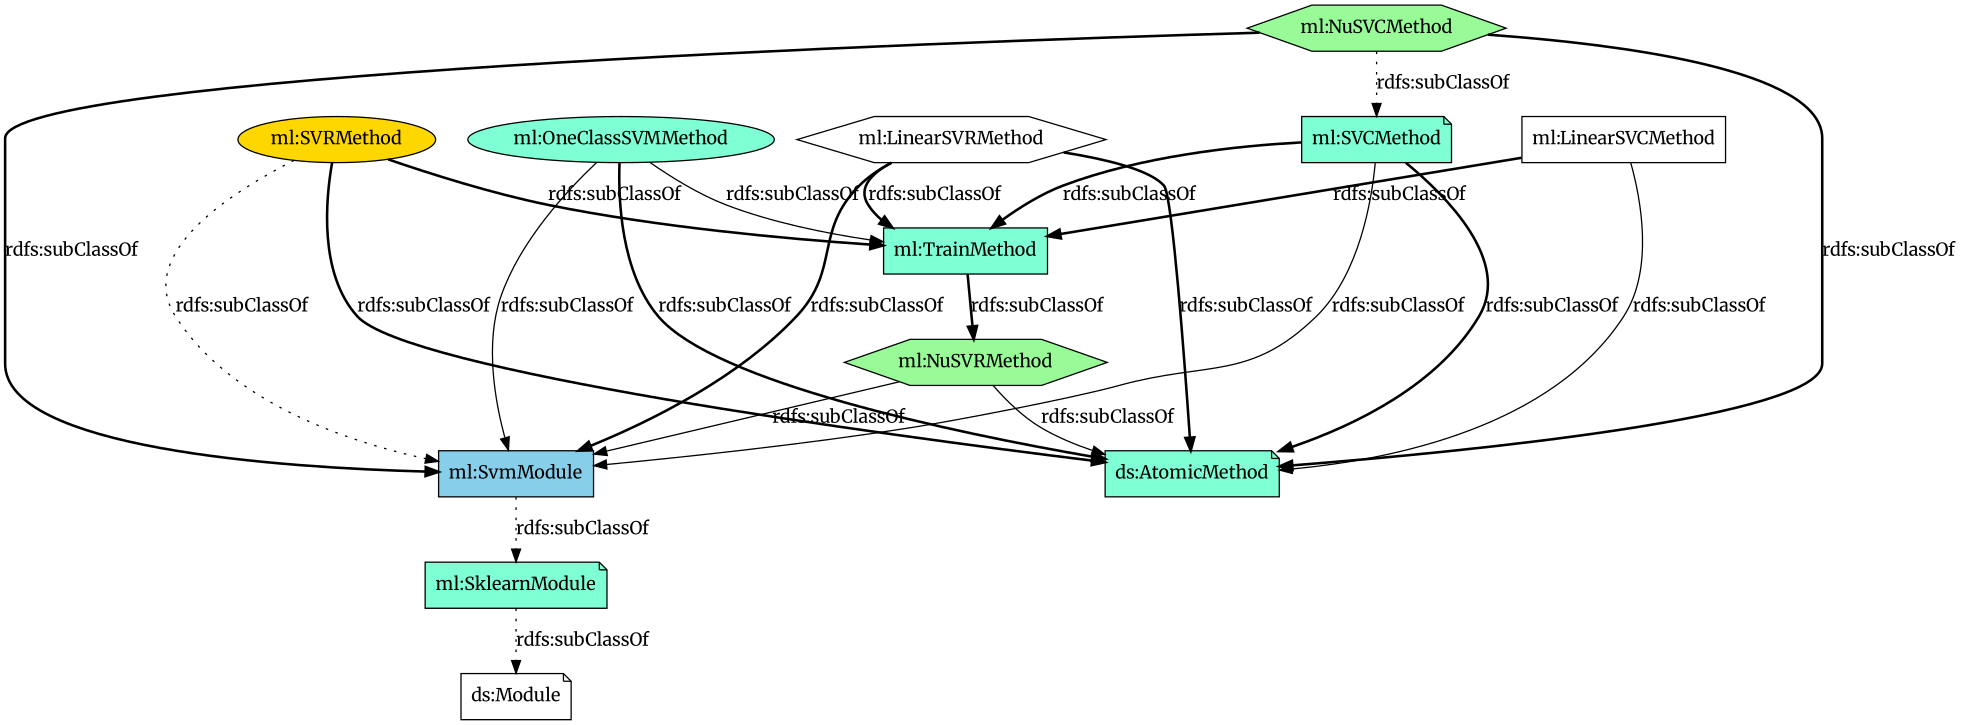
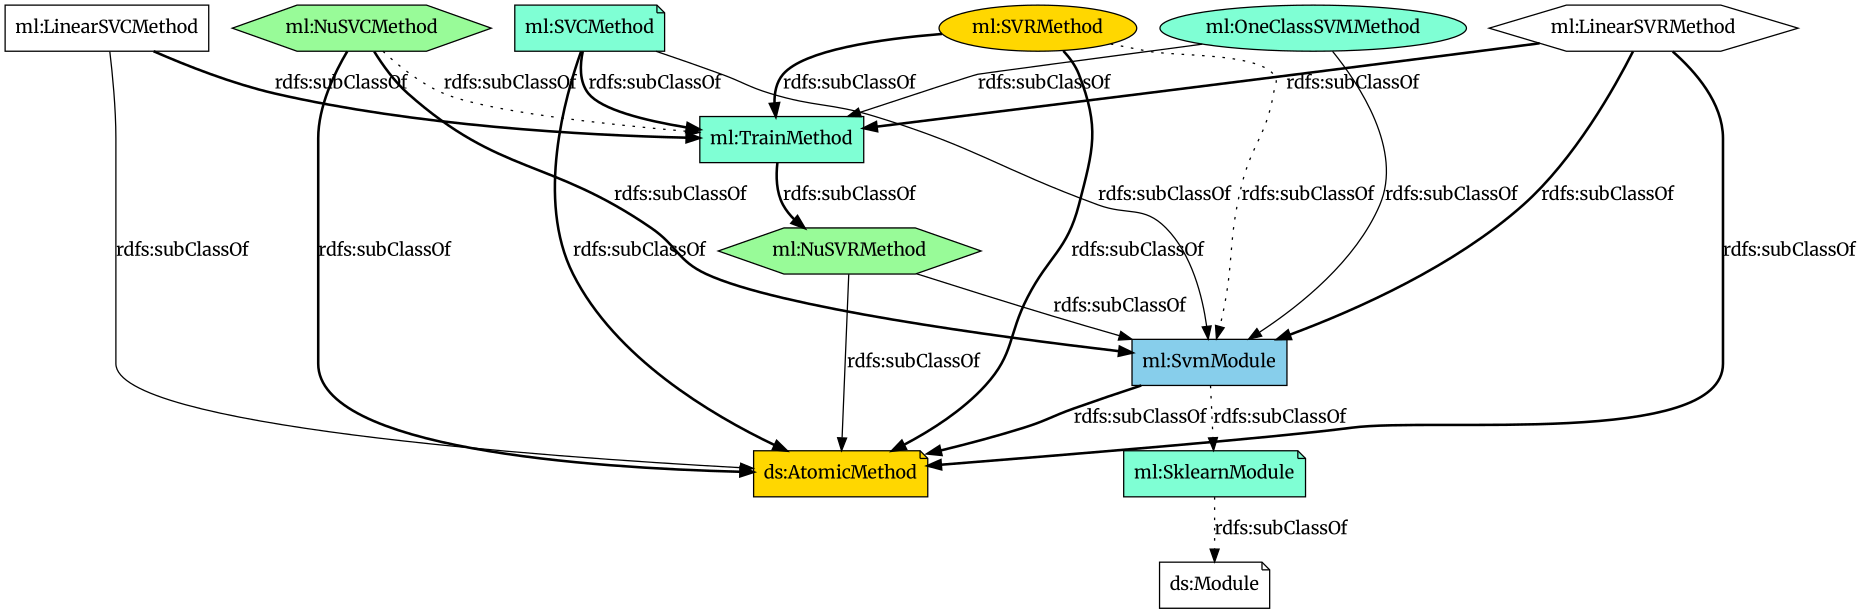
edge "ml:NuSVCMethod" -> "ml:SVCMethod": now "ml:NuSVCMethod" -> "ml:TrainMethod"
edge "ml:OneClassSVMMethod" -> "ds:AtomicMethod": now "ml:SvmModule" -> "ds:AtomicMethod"
node "ds:AtomicMethod": fillcolor aquamarine -> gold
